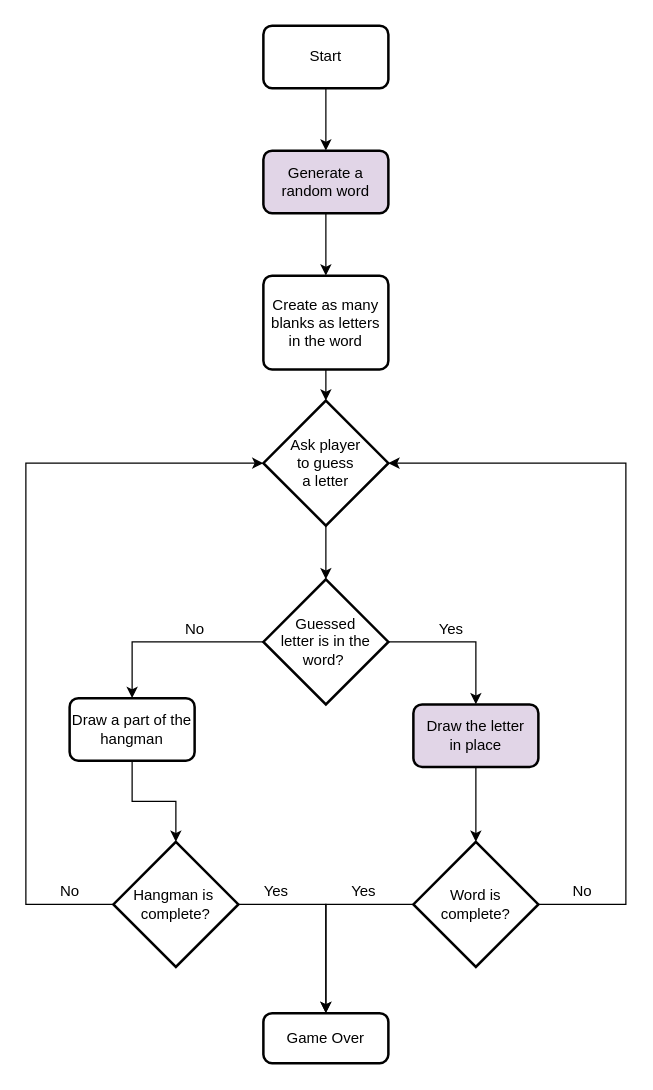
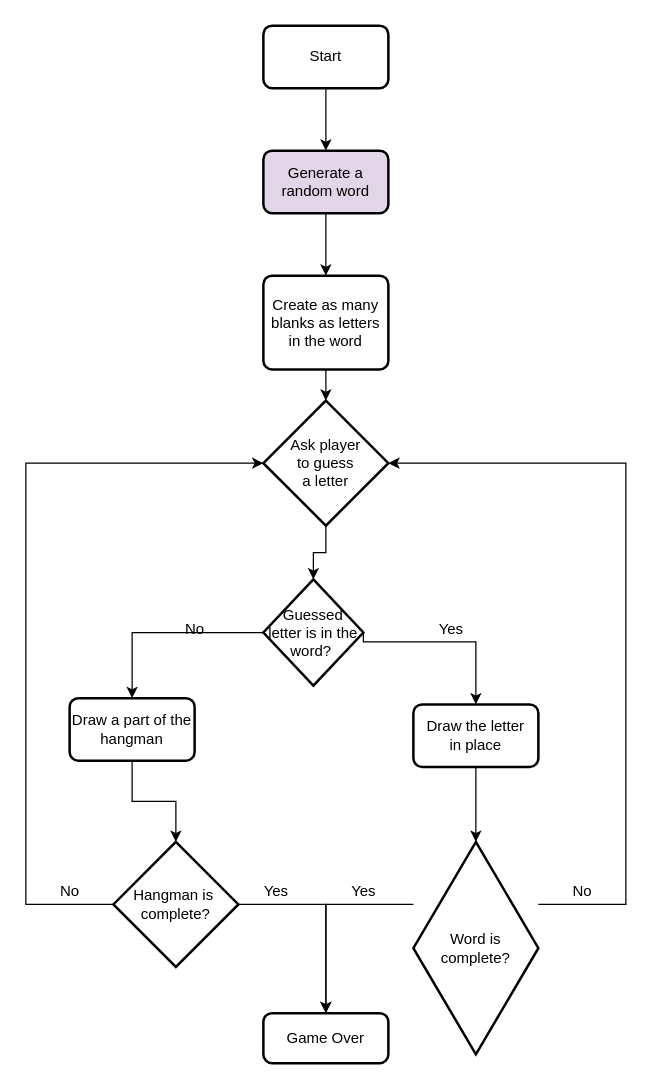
node "Guessed letter is in the word?": size 125x125 -> 100x106
node "Draw the letter in place": fillcolor #e1d5e7 -> #ffffff
node "Word is complete?": size 125x125 -> 125x213
